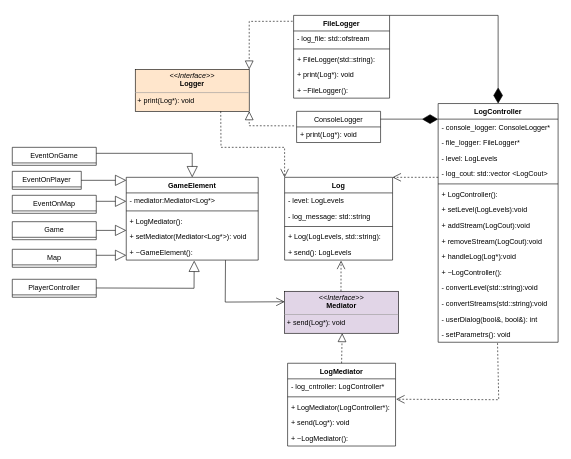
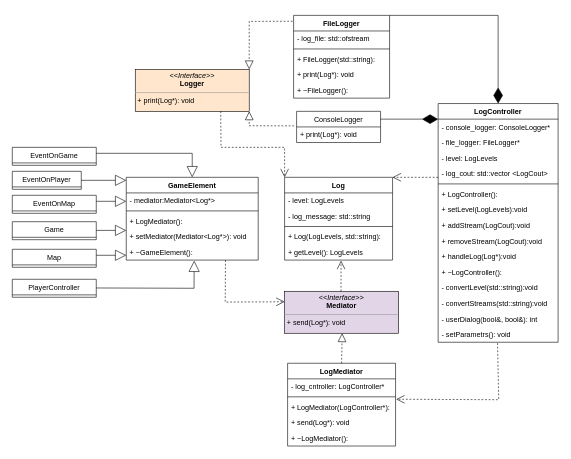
node "+ send(): LogLevels": label "+ send(): LogLevels" -> "+ getLevel(): LogLevels"
edge "+ ~GameElement():" -> "<<Interface>> Mediator + send(Log*): void": style solid -> dashed
